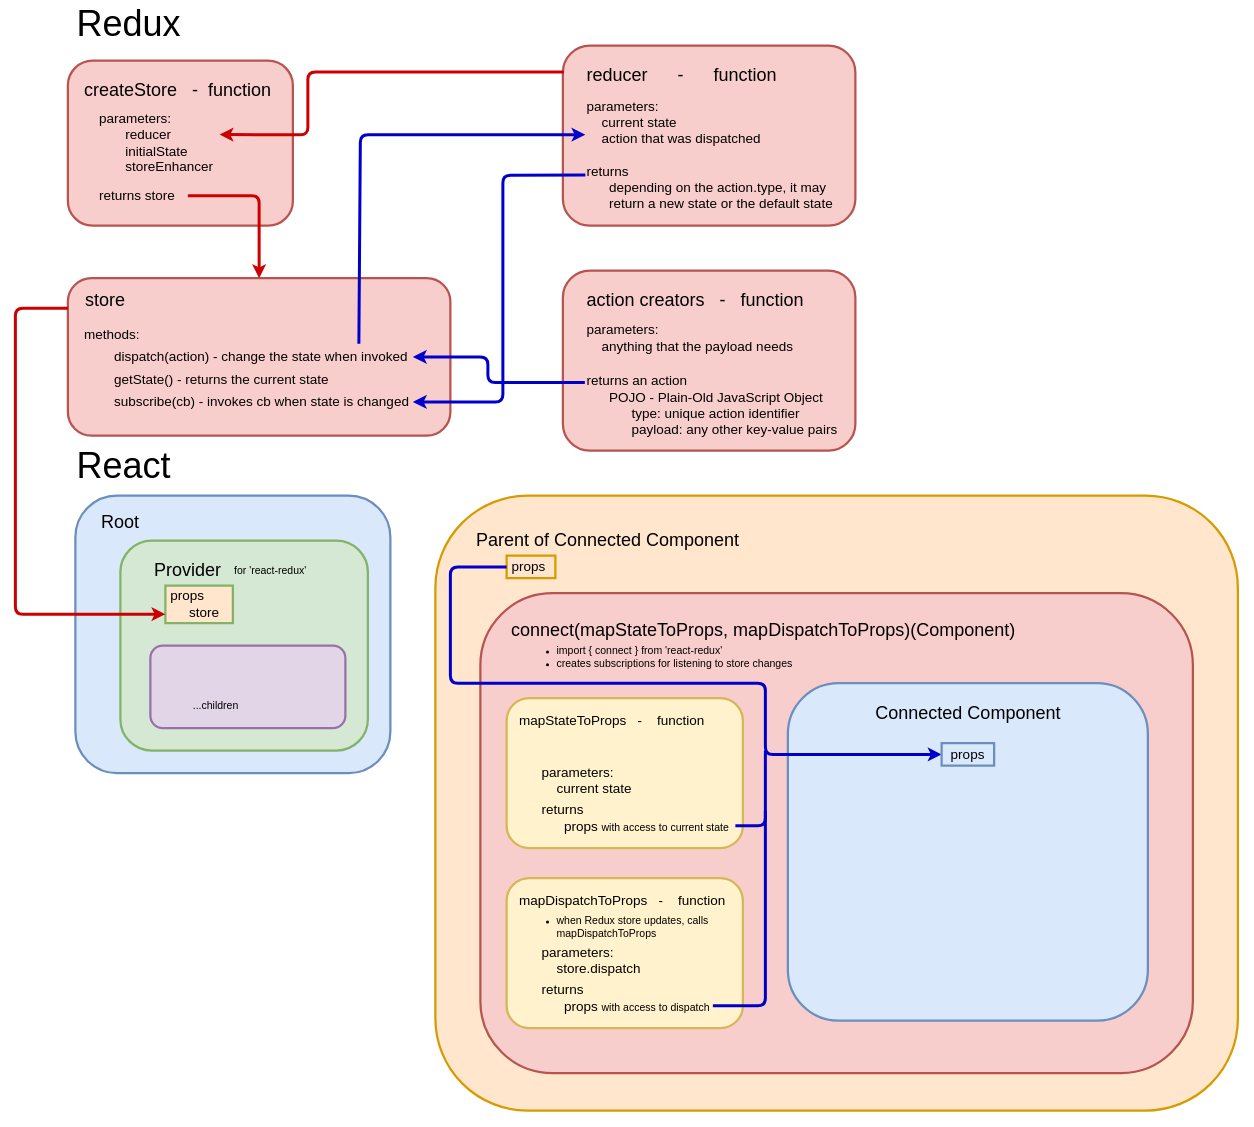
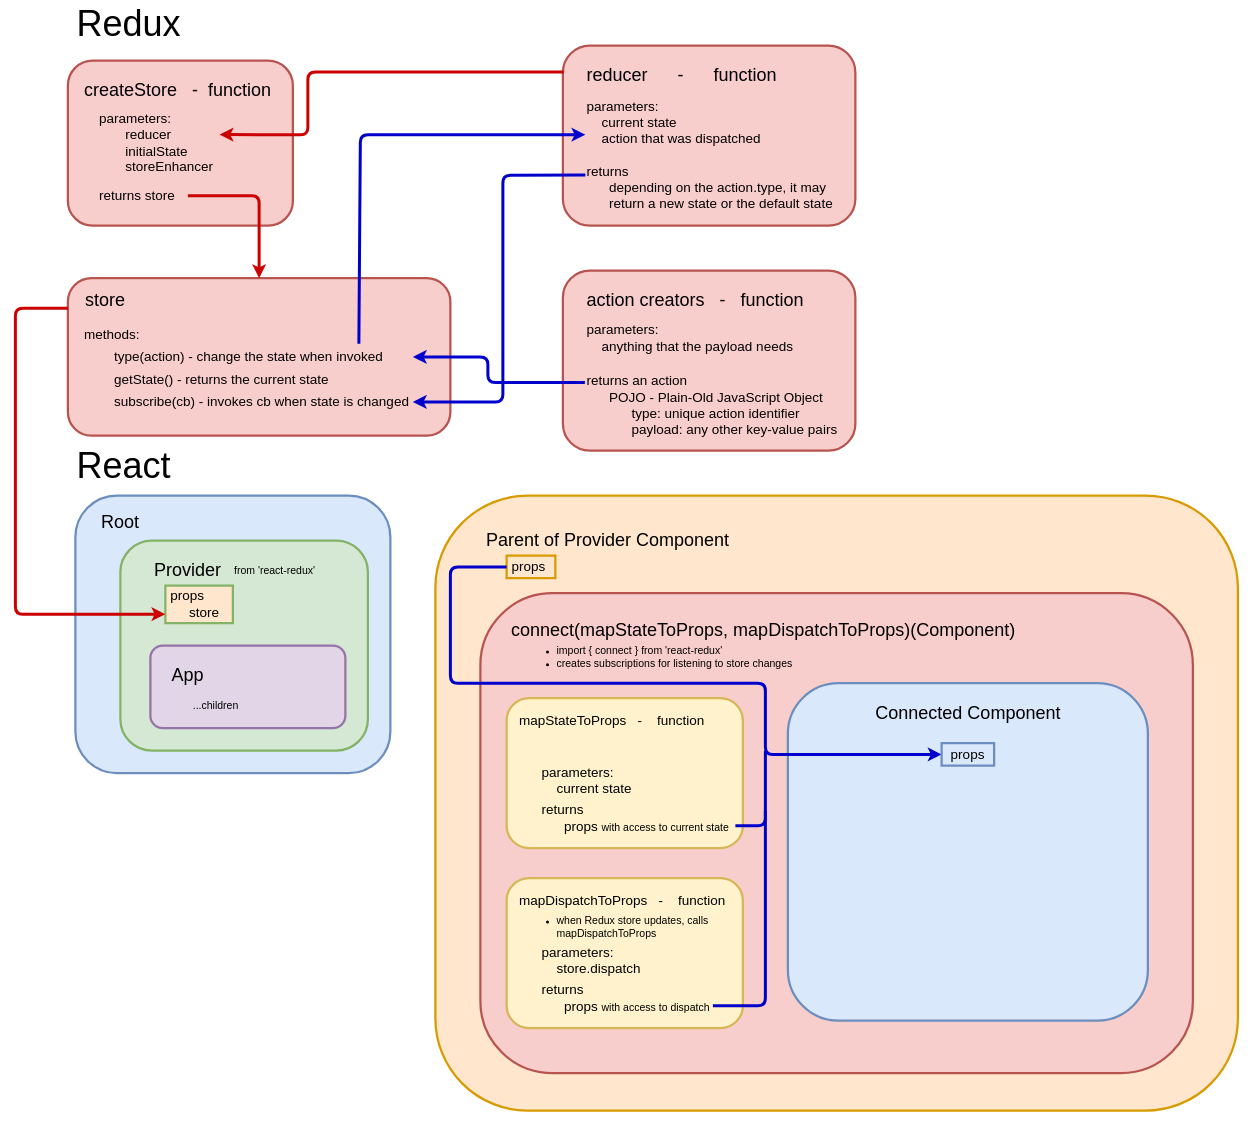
node "dispatch(action) - change the state when invoked": label "dispatch(action) - change the state when invoked" -> "type(action) - change the state when invoked"
node "Parent of Connected Component": label "Parent of Connected Component" -> "Parent of Provider Component"
node "for 'react-redux'": label "for 'react-redux'" -> "from 'react-redux'"
node "App": added
